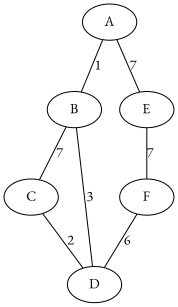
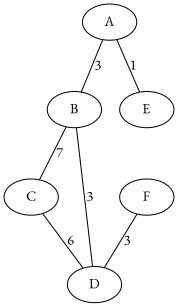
edge "A" -- "B": label "1" -> "3"
edge "A" -- "E": label "7" -> "1"
edge "E" -- "F": removed, label "7"
edge "C" -- "D": label "2" -> "6"
edge "F" -- "D": label "6" -> "3"
